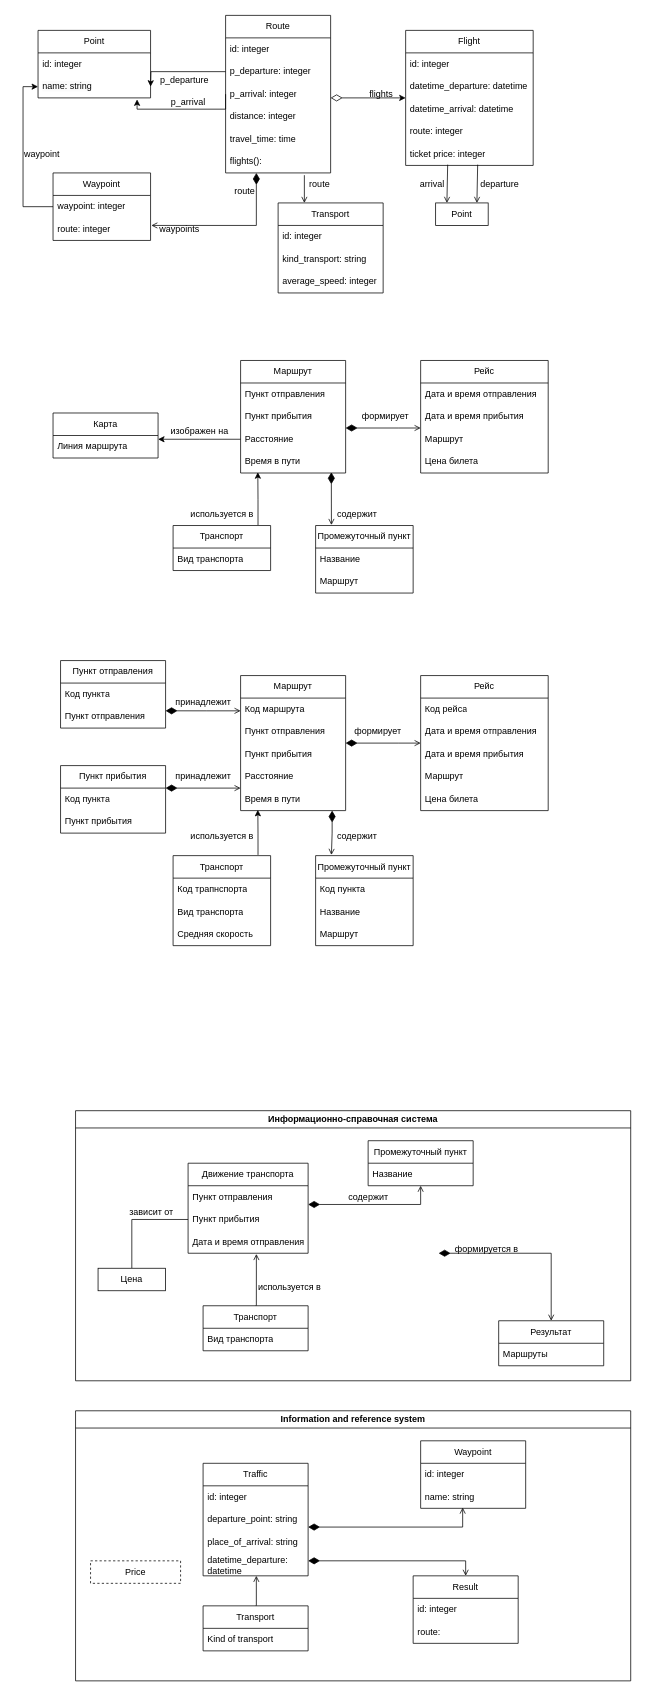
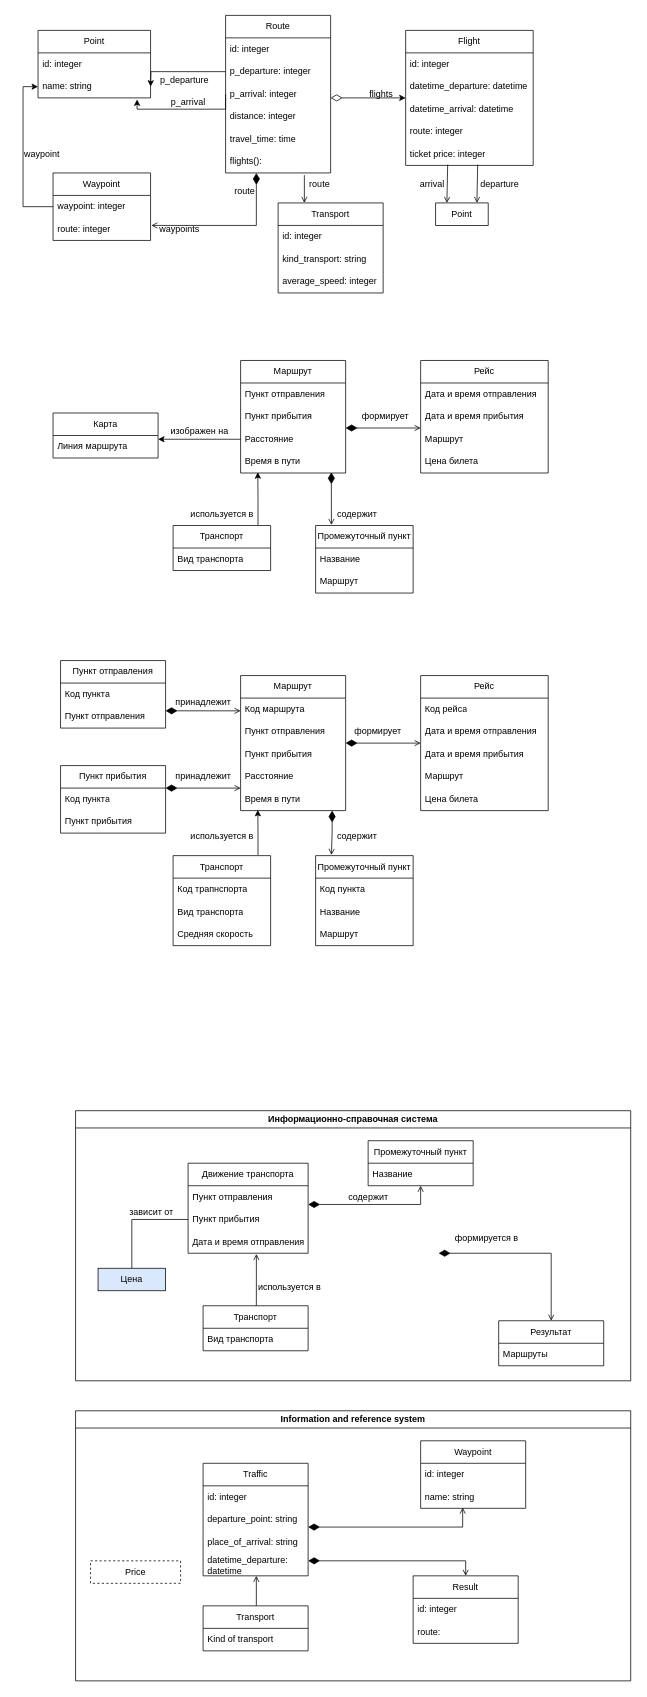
node "формируется в": moved (495, 1249) -> (495, 1238)
node "Цена": fillcolor #ffffff -> #dae8fc
